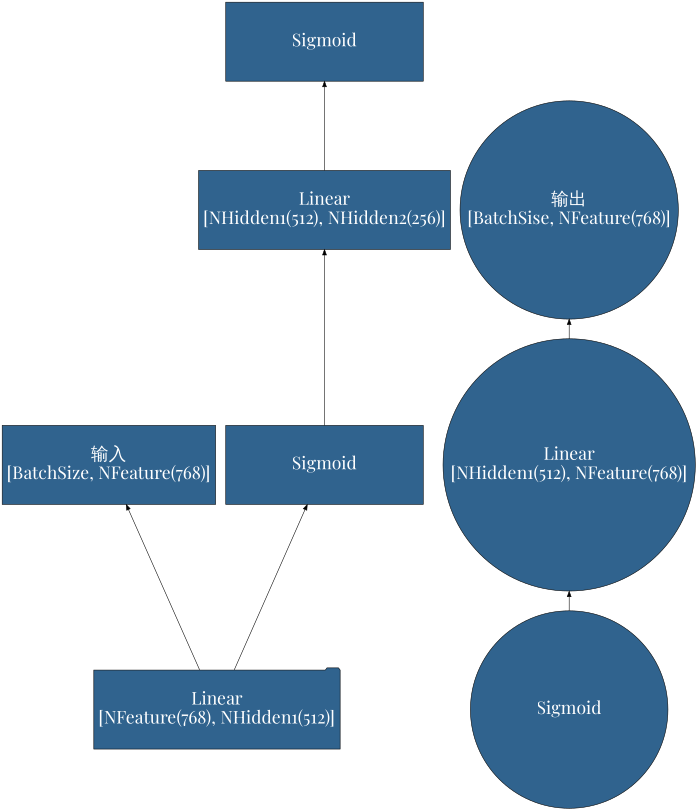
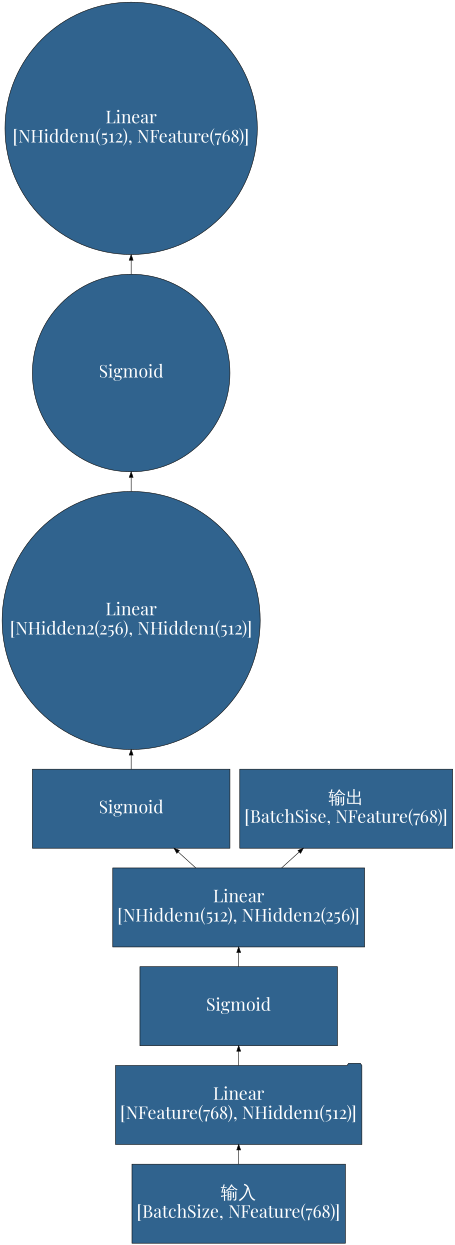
node "输出 [BatchSise, NFeature(768)]": shape circle -> box
edge "Linear [NHidden1(512), NFeature(768)]" -> "输出 [BatchSise, NFeature(768)]": now "Linear [NHidden1(512), NHidden2(256)]" -> "输出 [BatchSise, NFeature(768)]"
edge "Linear [NFeature(768), NHidden1(512)]" -> "输入 [BatchSize, NFeature(768)]": reversed
node "Linear [NHidden2(256), NHidden1(512)]": added
